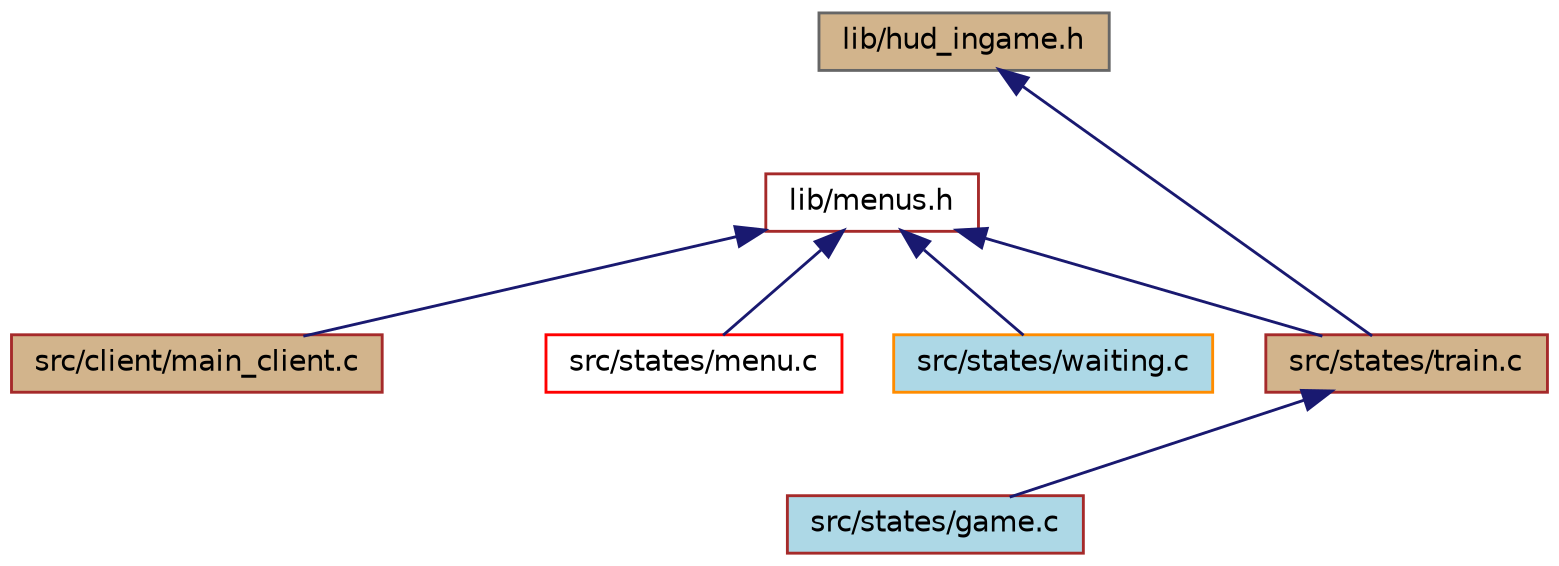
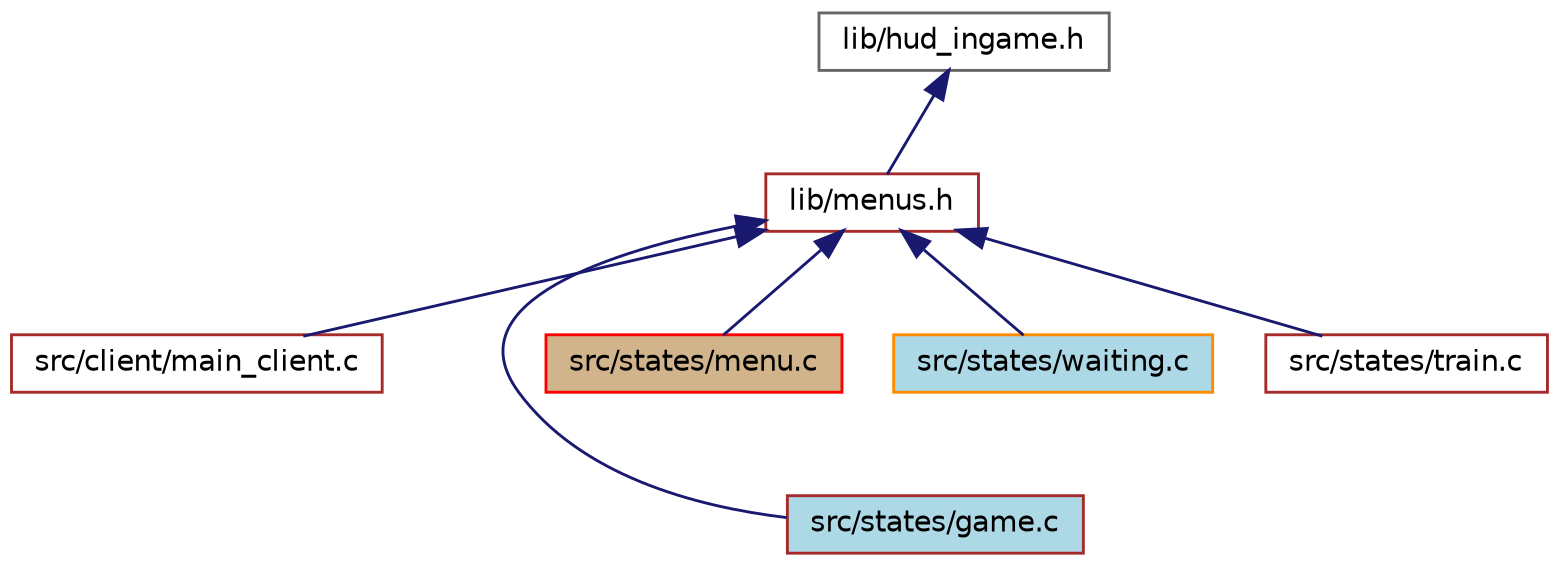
node "lib/hud_ingame.h": fillcolor tan -> white
edge "src/states/train.c" -> "lib/hud_ingame.h": now "lib/menus.h" -> "lib/hud_ingame.h"
node "src/client/main_client.c": fillcolor tan -> white
node "src/states/menu.c": fillcolor white -> tan
node "src/states/train.c": fillcolor tan -> white
edge "src/states/game.c" -> "src/states/train.c": now "src/states/game.c" -> "lib/menus.h"
